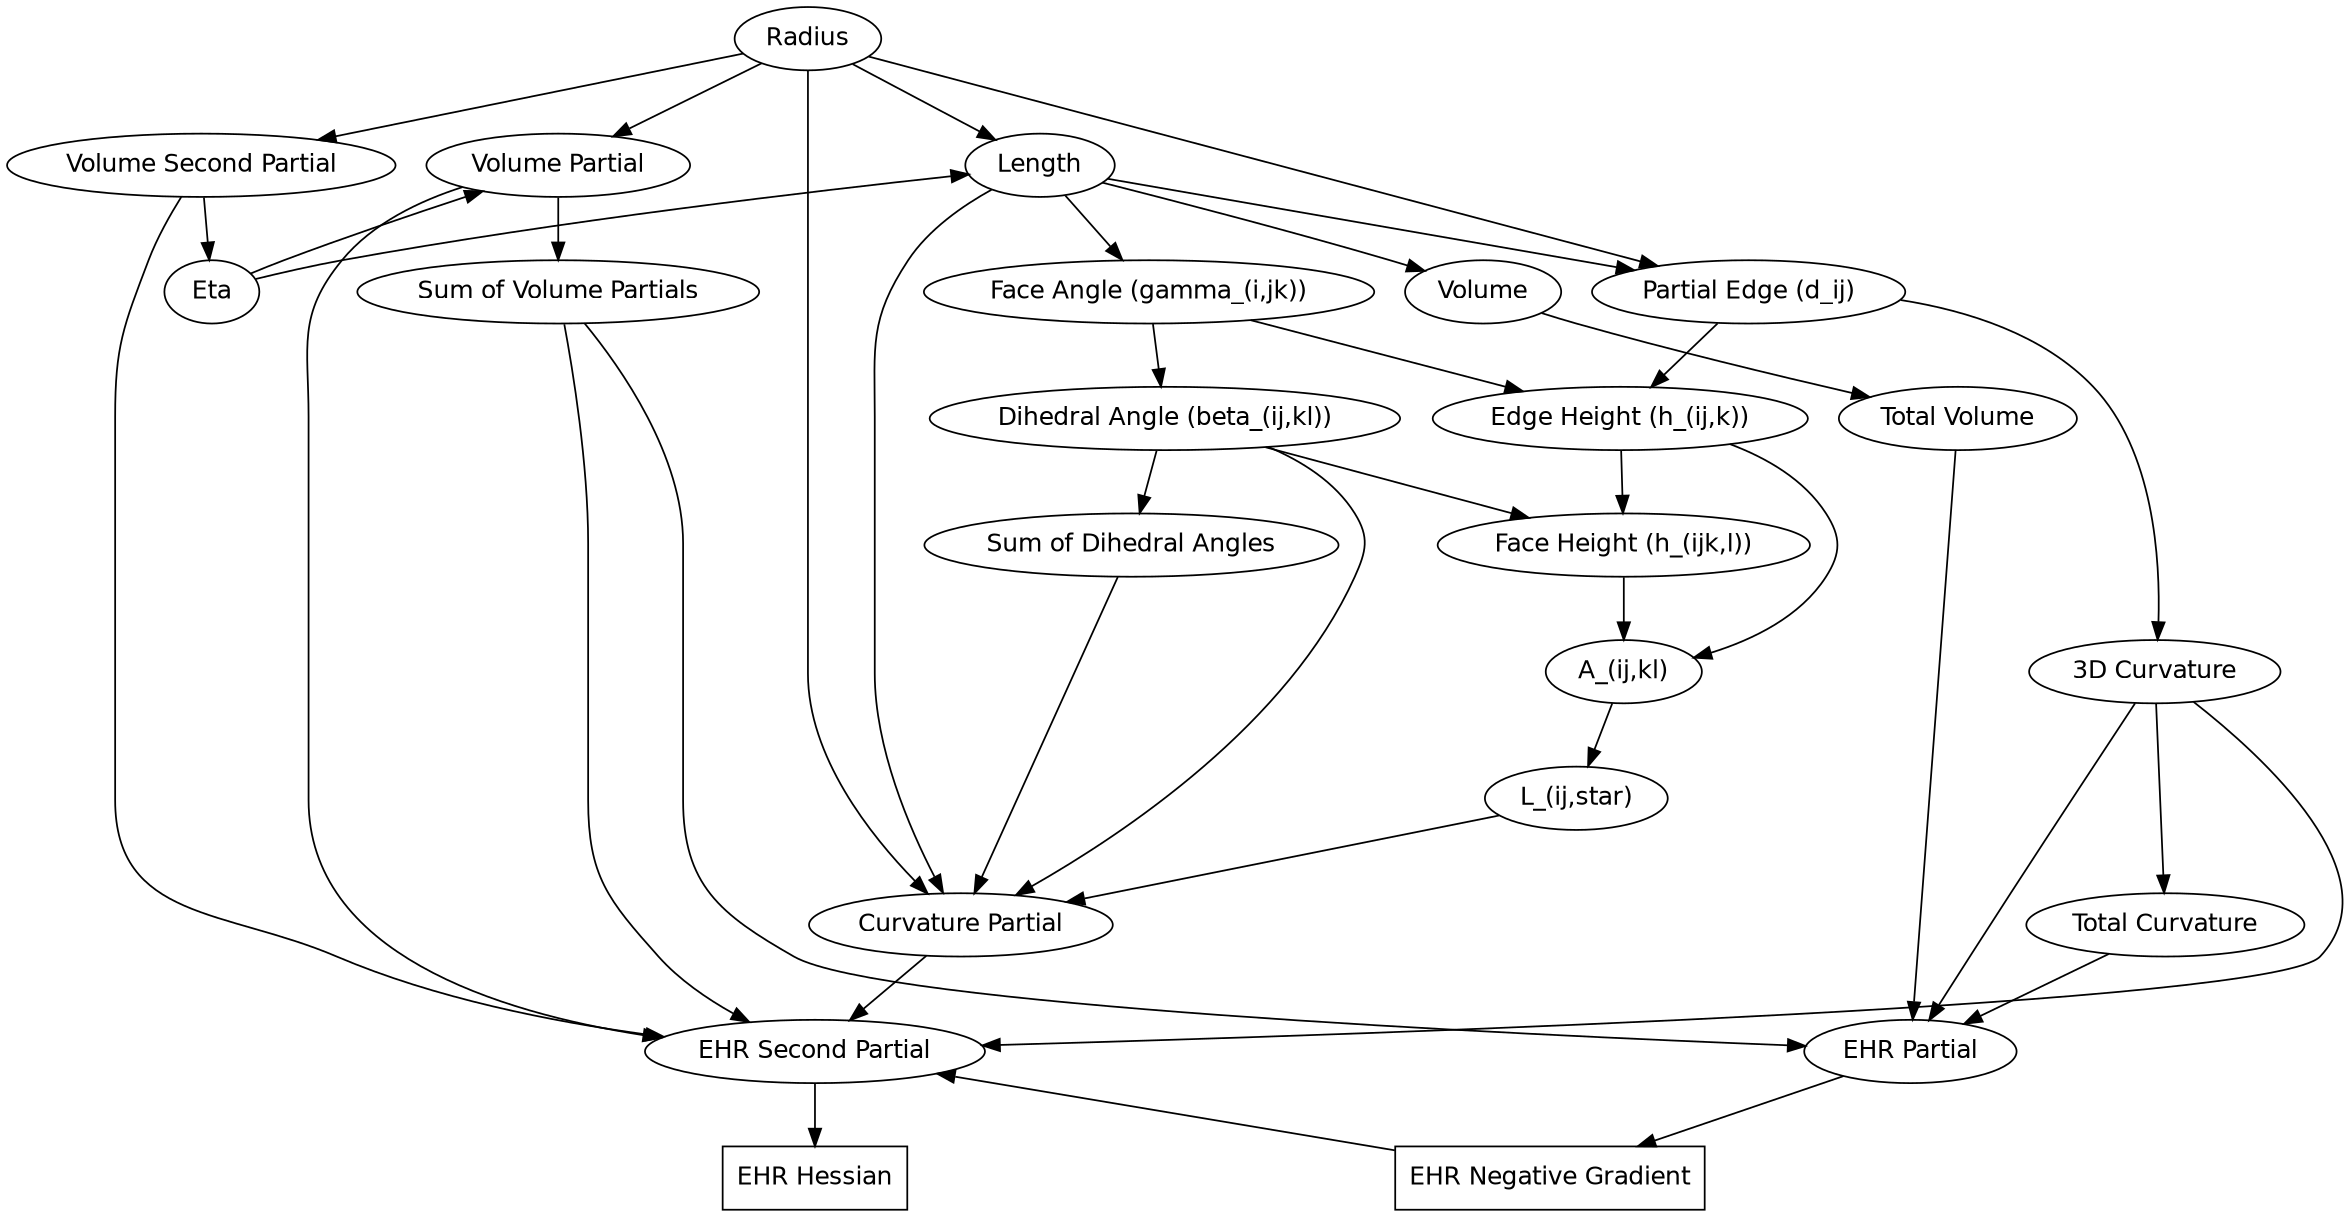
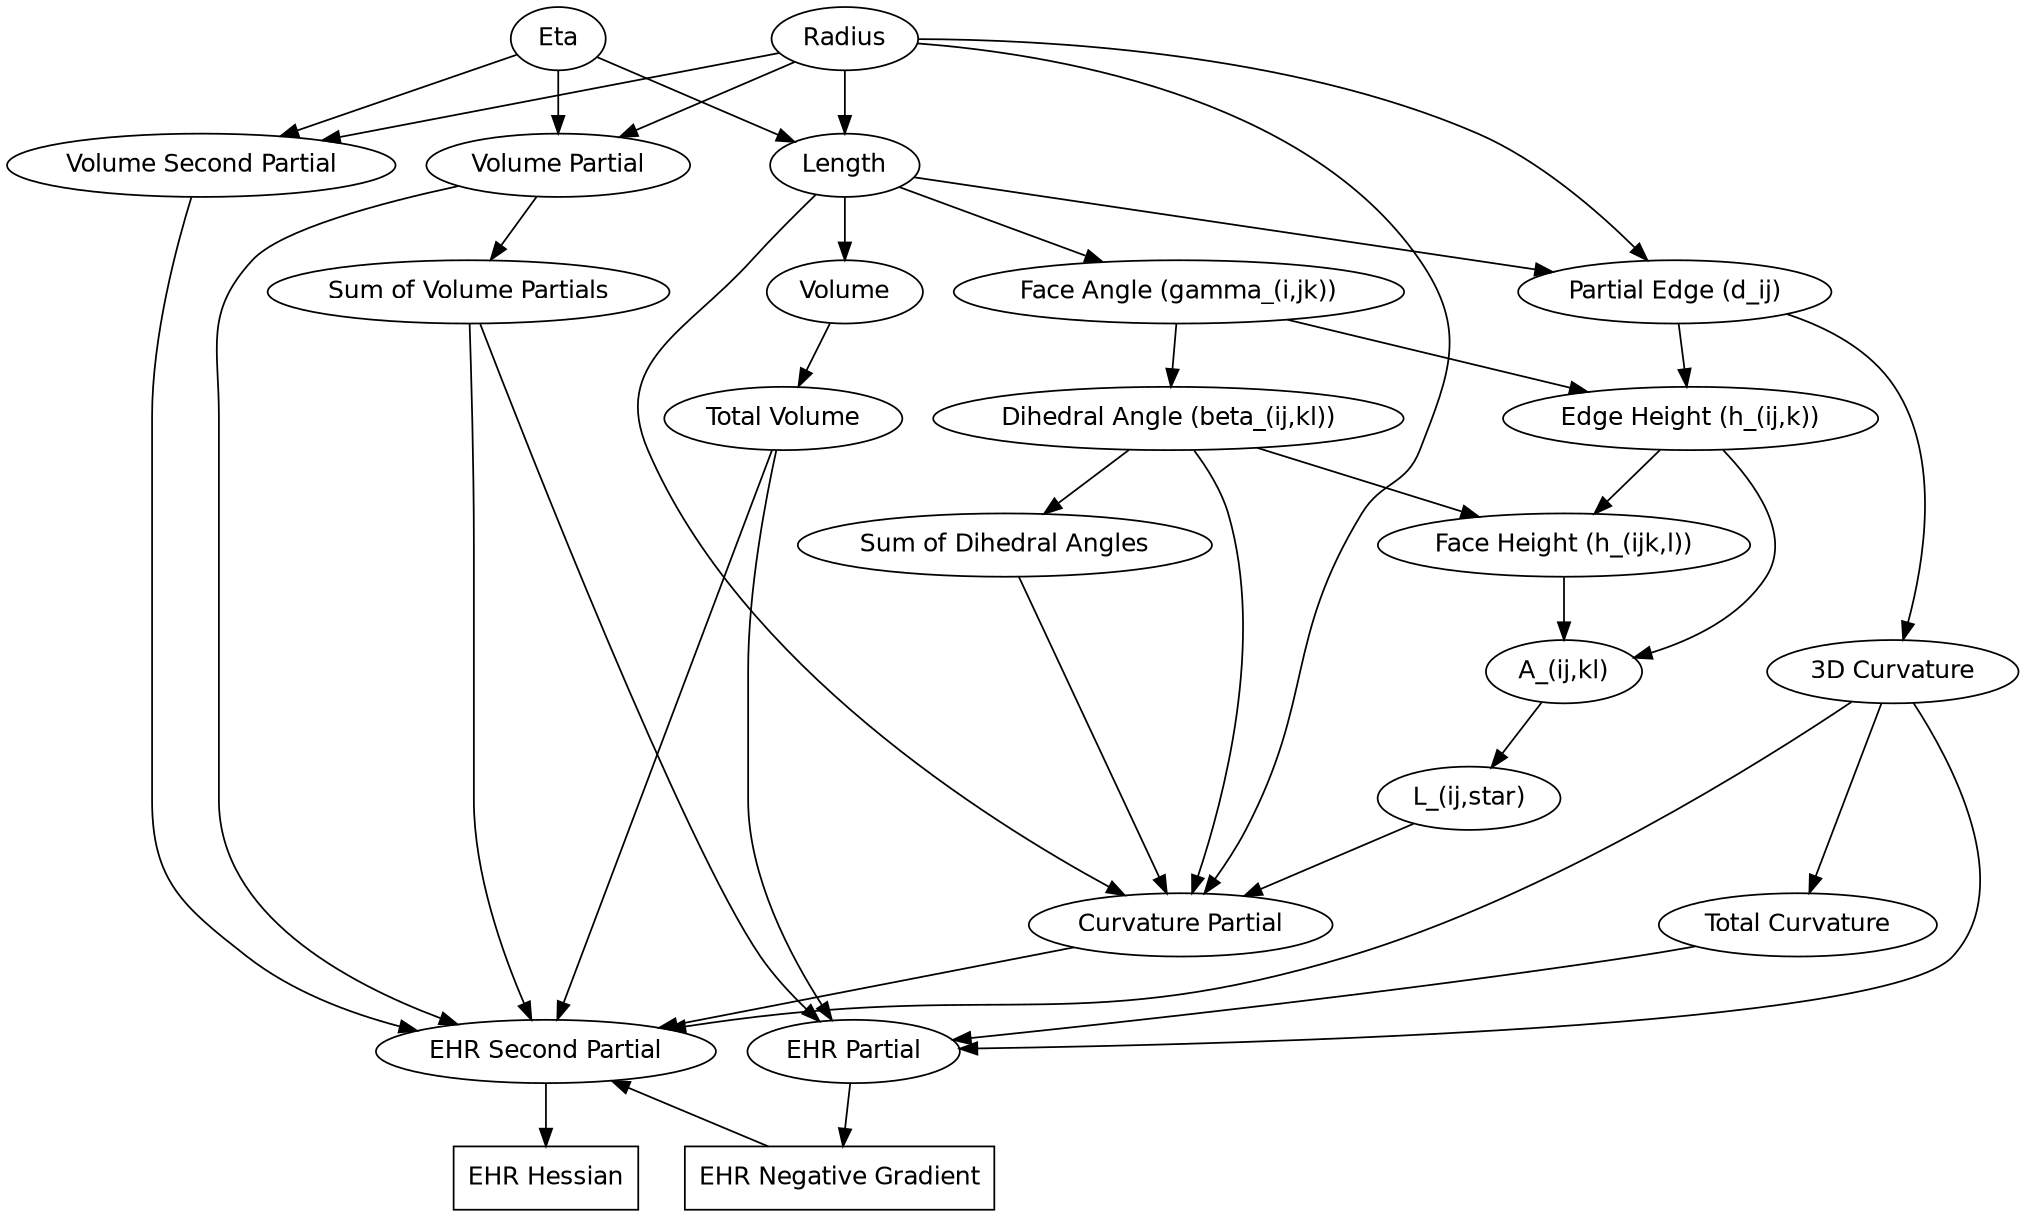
edge "Volume Second Partial" -> "Eta": reversed
edge "Total Volume" -> "EHR Second Partial": added
